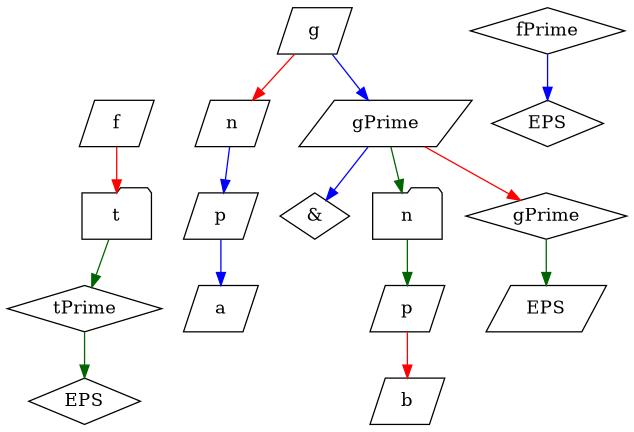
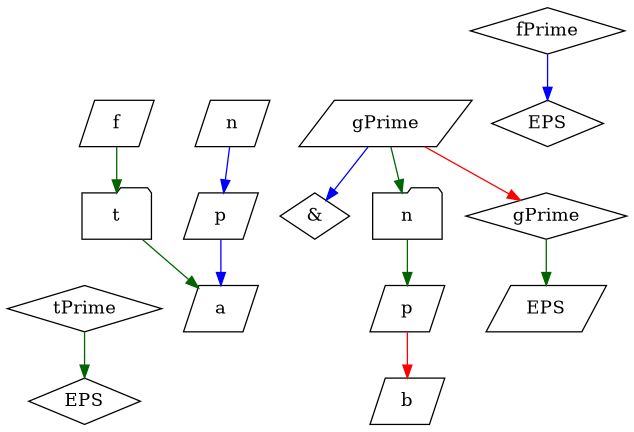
node "g": removed
edge "f" -> "t": color red -> darkgreen
edge "t" -> "tPrime": now "t" -> "a"
